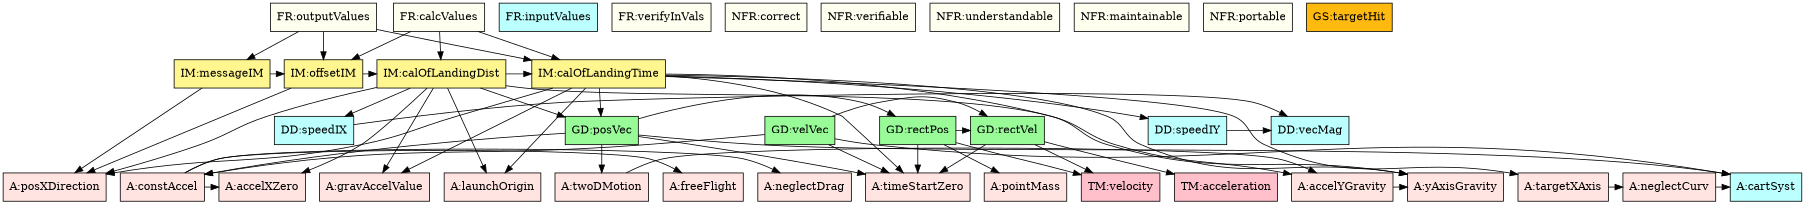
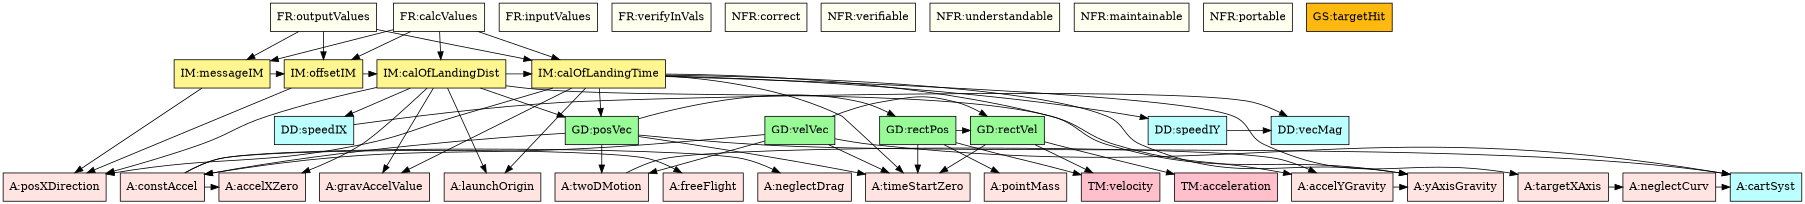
node "FR:inputValues": fillcolor paleturquoise1 -> ivory
edge "FR:calcValues" -> "IM:messageIM": added
edge "GD:velVec" -> "A:twoDMotion": added
